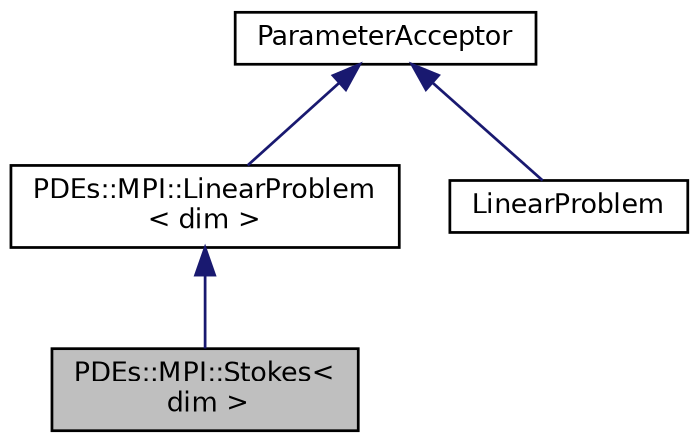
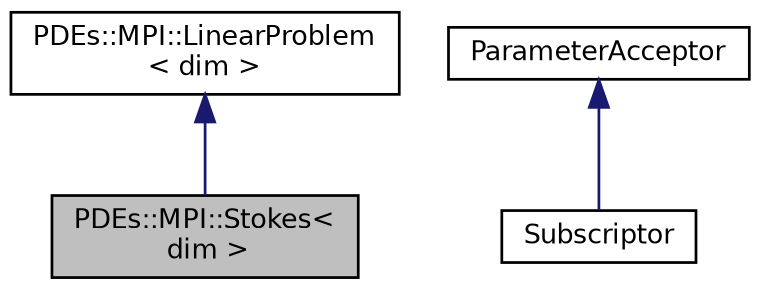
edge "PDEs::MPI::LinearProblem < dim >" -> "ParameterAcceptor": removed
node "LinearProblem": label "LinearProblem" -> "Subscriptor"
